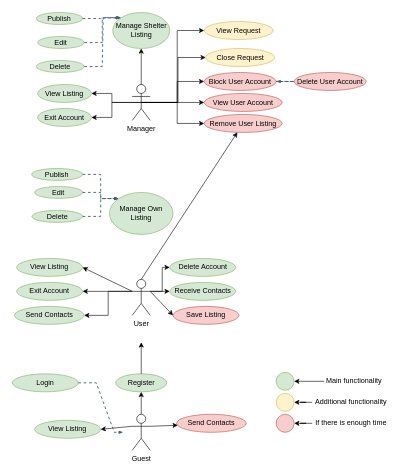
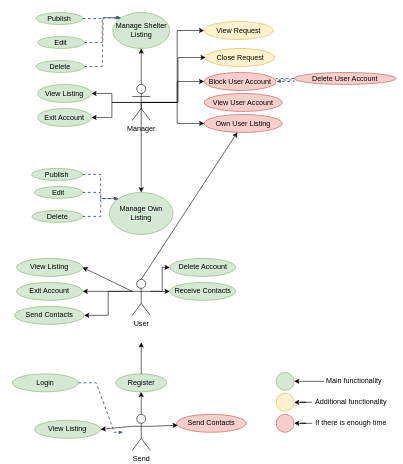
node "Delete User Account": size 72x18 -> 102x12
edge "Manager" -> "View User Account": now "Manager" -> "Manage Own Listing"
node "Remove User Listing": label "Remove User Listing" -> "Own User Listing"
edge "User" -> "Save Listing": removed
node "Save Listing": removed
node "Guest": label "Guest" -> "Send"
